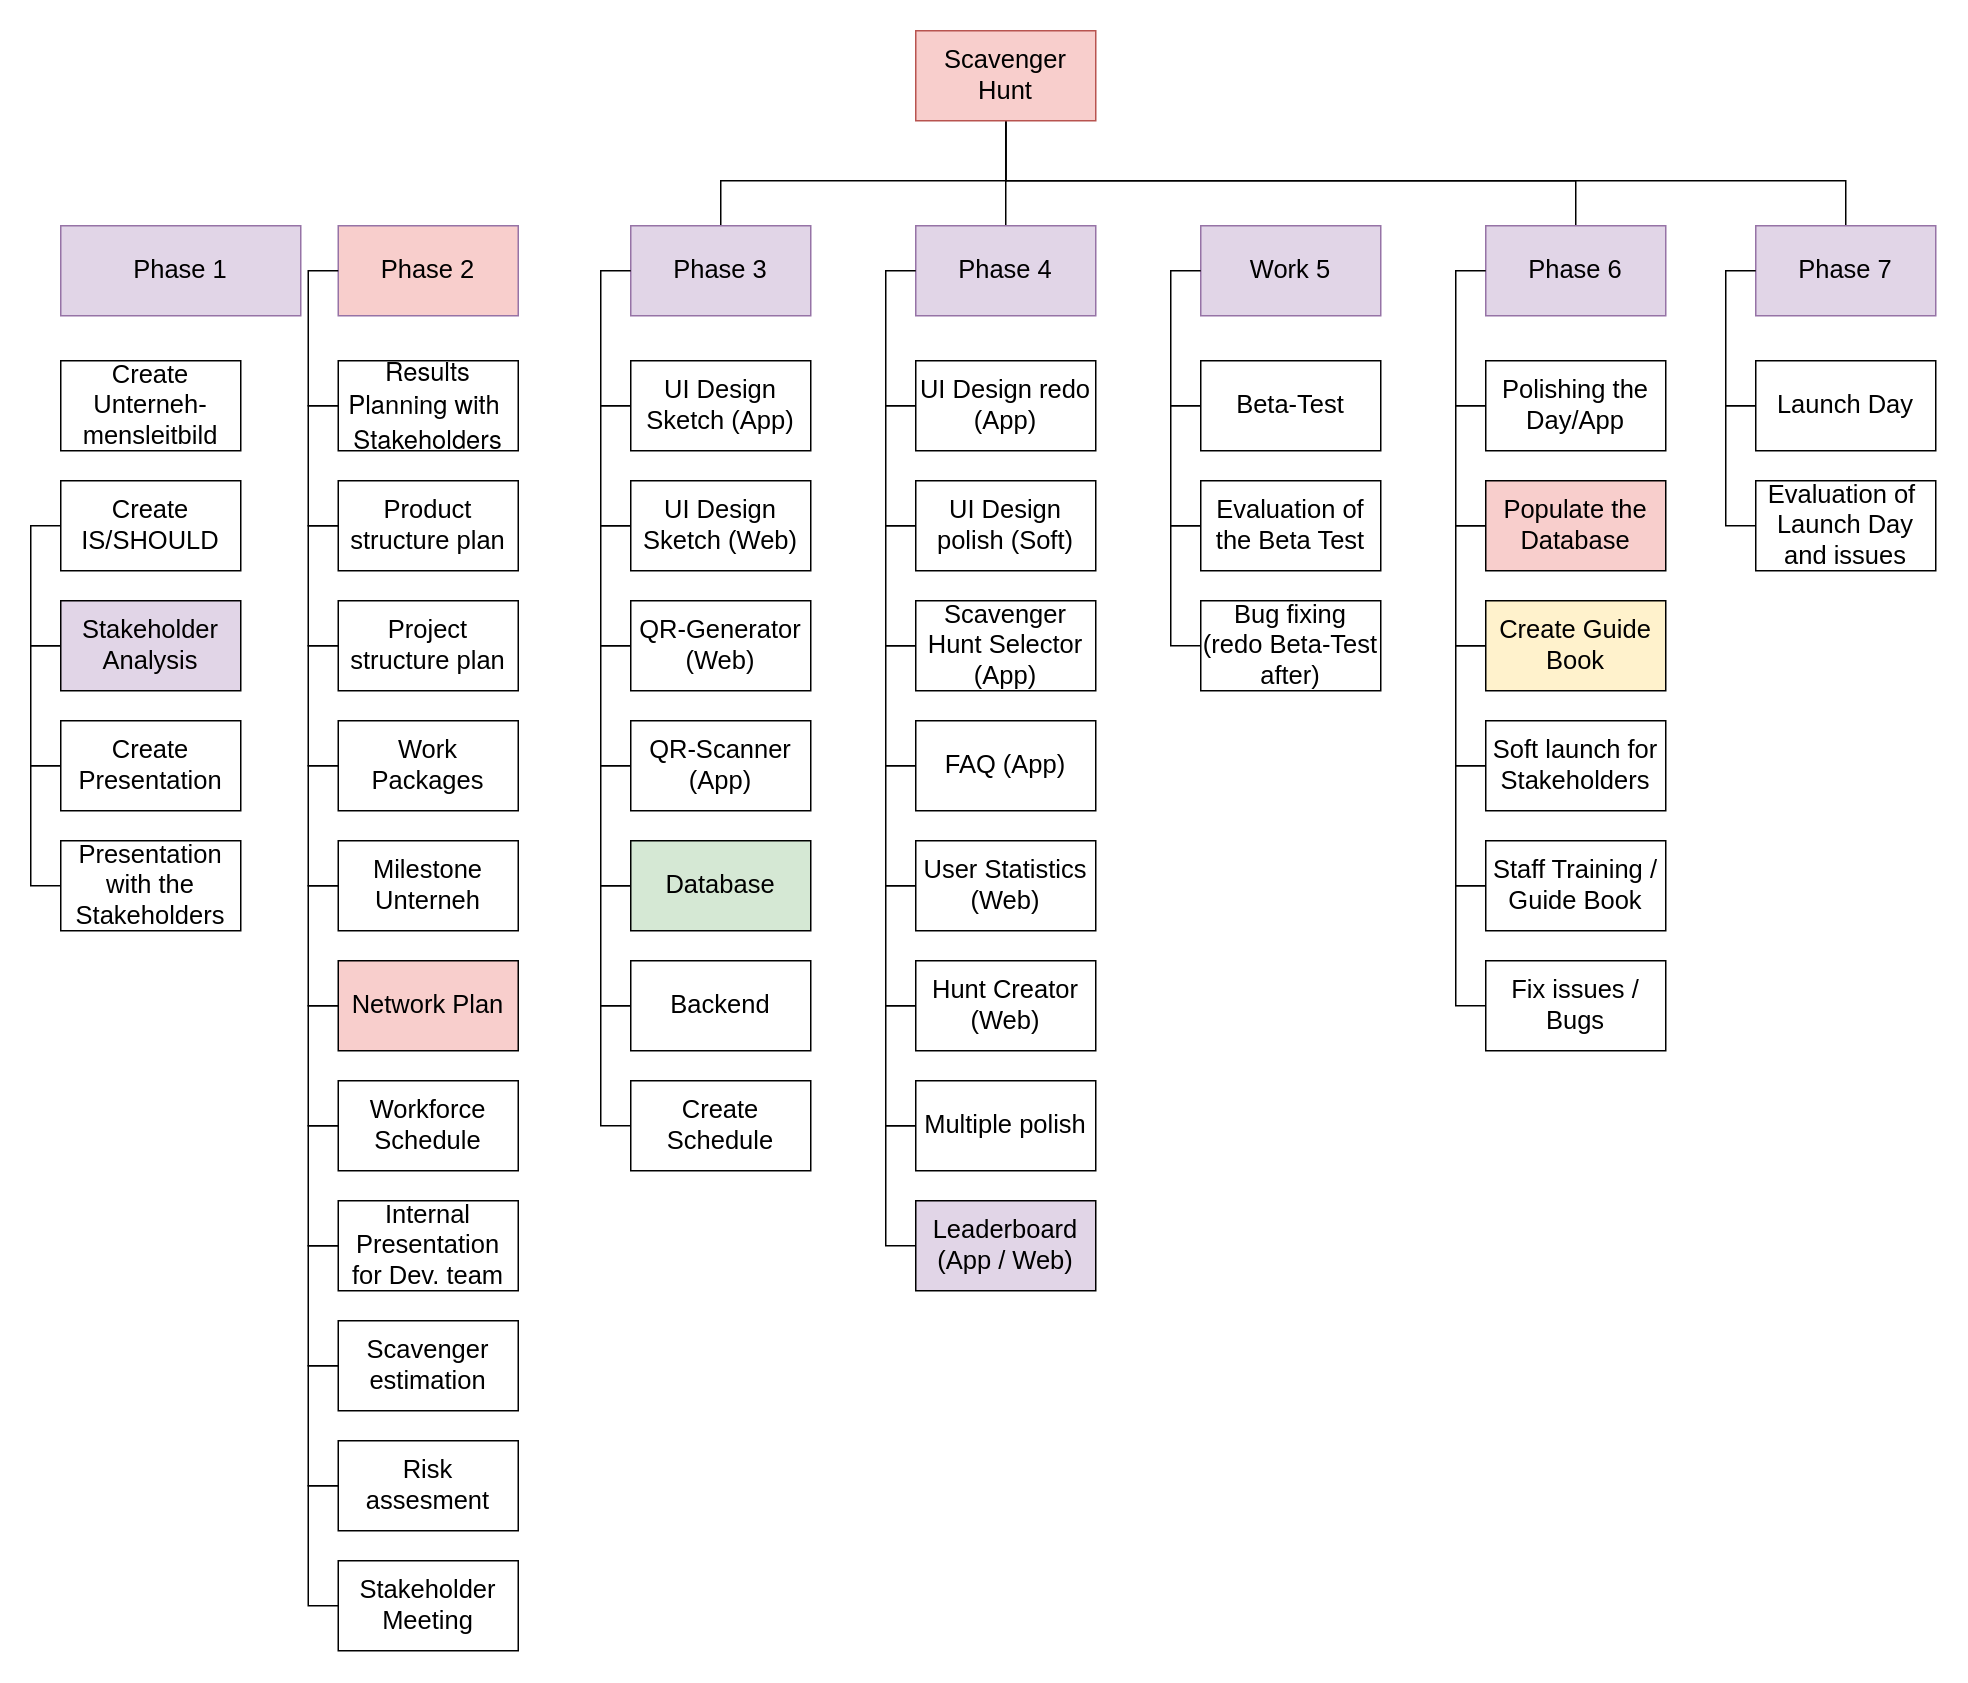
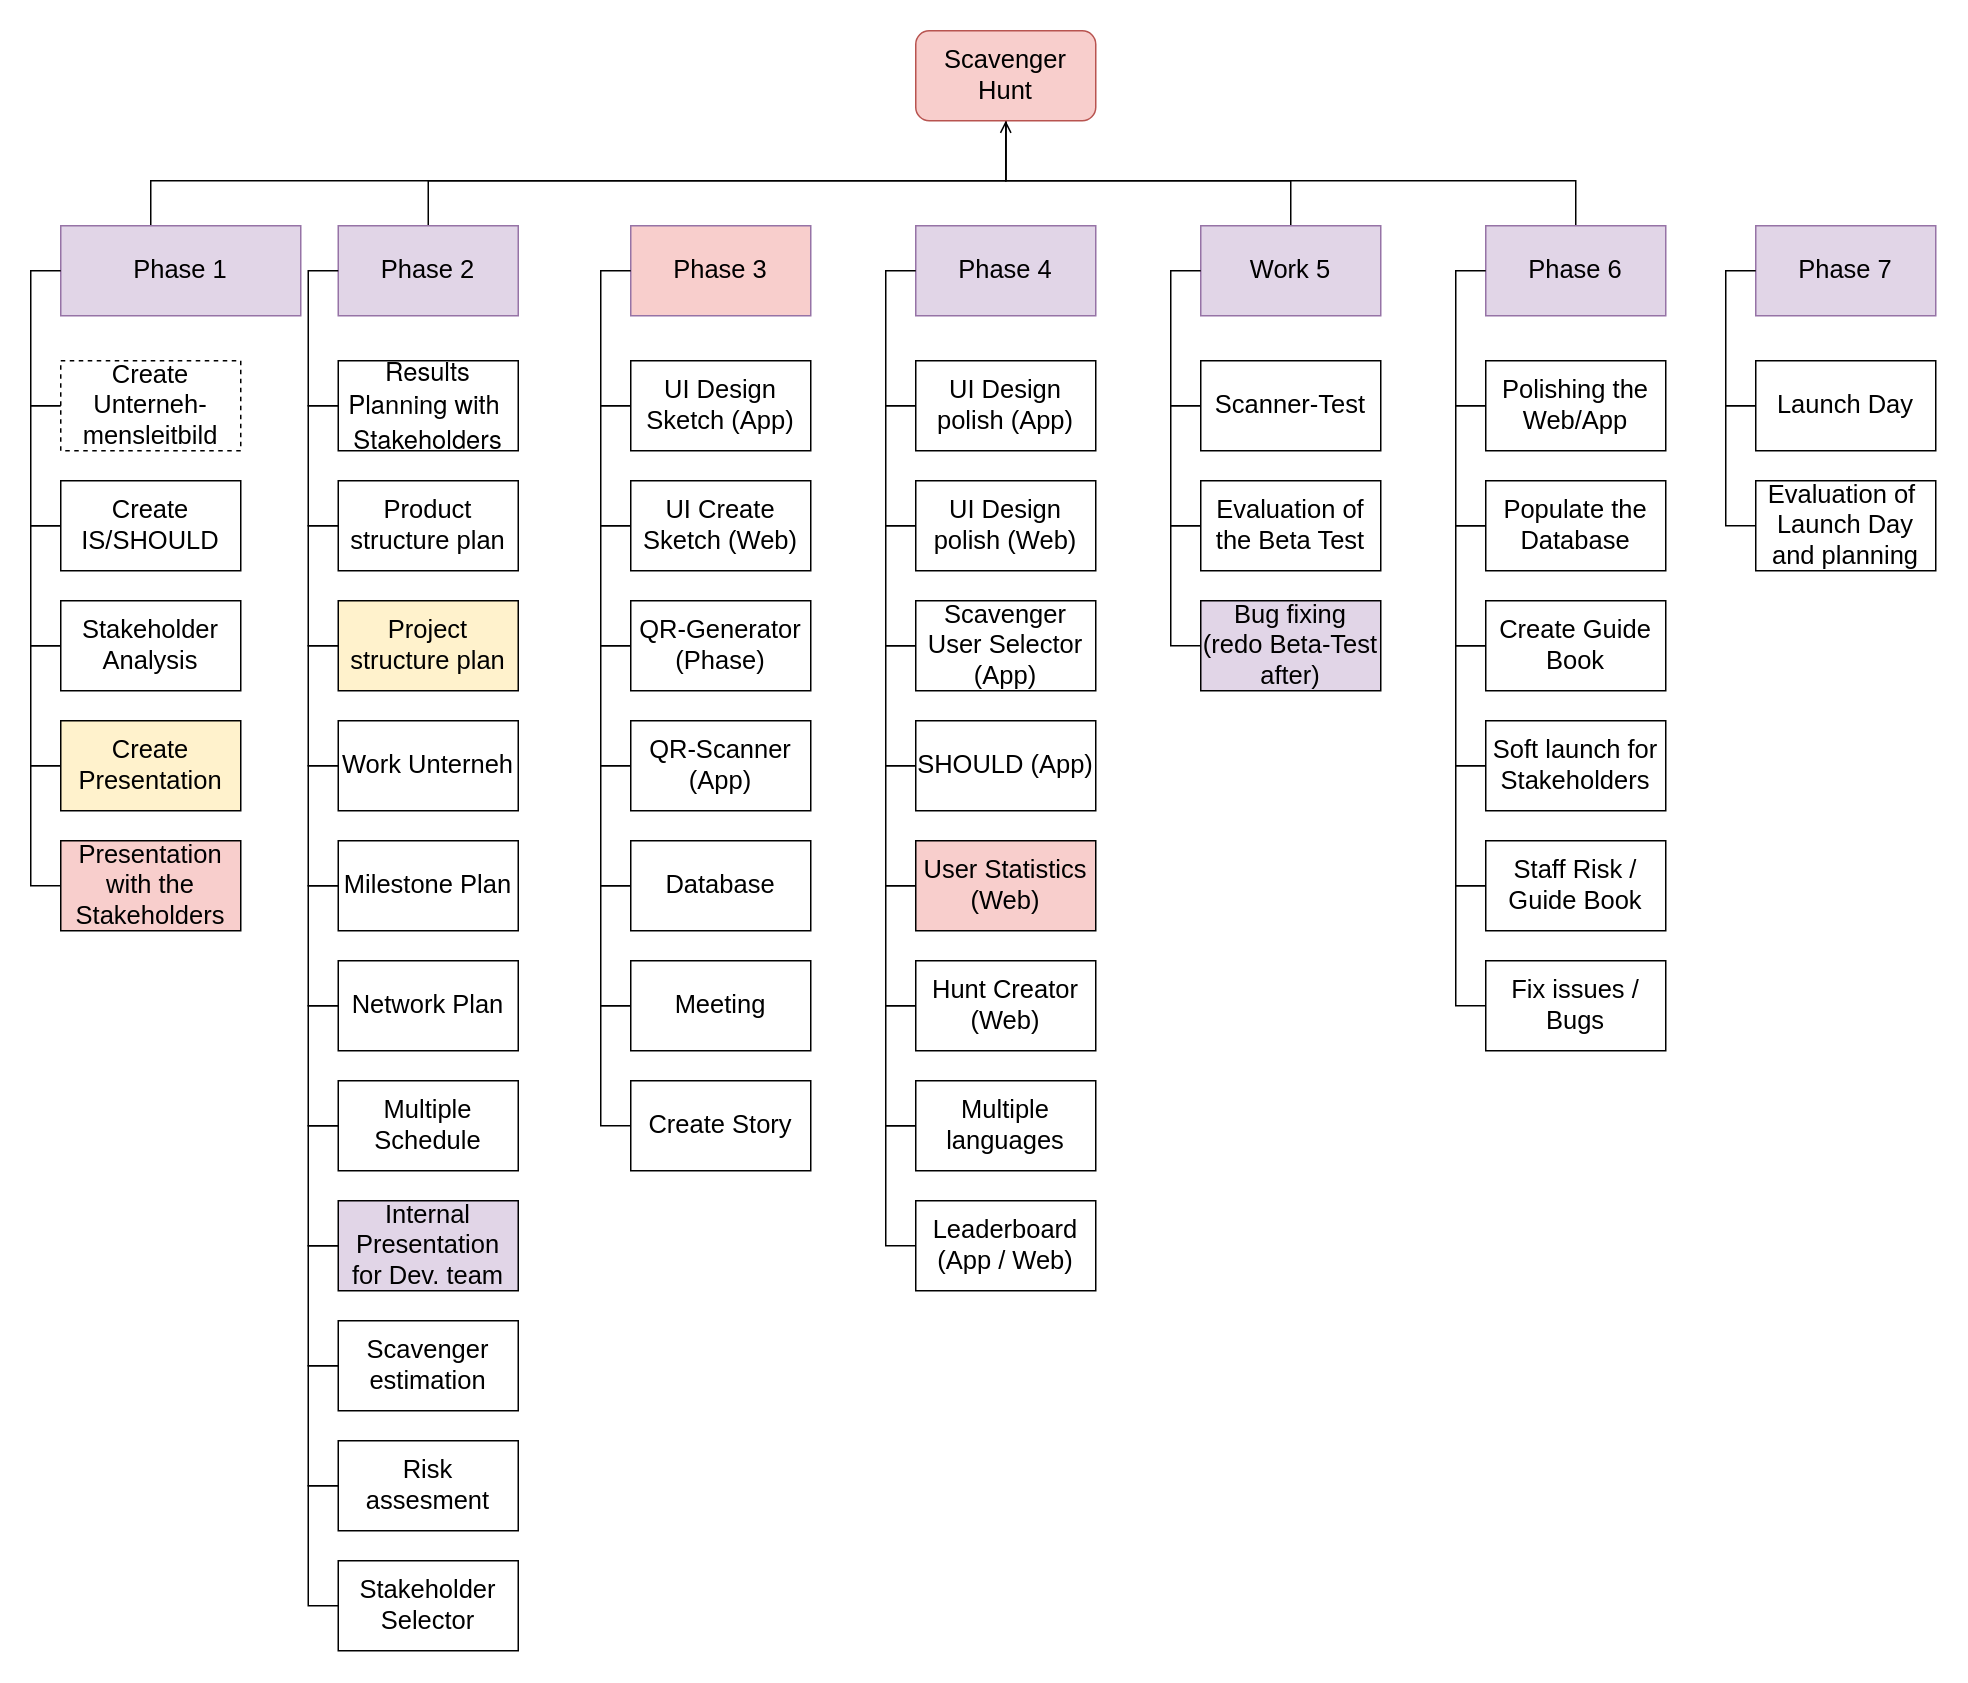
node "Scavenger Hunt": shape rectangle -> rounded rectangle
edge "Scavenger Hunt" -- "Phase 1": added
edge "Scavenger Hunt" -- "Phase 7": removed
edge "Scavenger Hunt" -- "Phase 6": arrowhead none -> open
edge "Scavenger Hunt" -- "Phase 4": removed
edge "Scavenger Hunt" -- "Work 5": added
edge "Scavenger Hunt" -- "Phase 2": added
edge "Scavenger Hunt" -- "Phase 3": removed
node "Phase 2": fillcolor #f8cecc -> #e1d5e7
node "Phase 3": fillcolor #e1d5e7 -> #f8cecc
edge "Phase 1" -- "Create Unterneh-mensleitbild": added
node "Create Unterneh-mensleitbild": style solid -> dashed
node "UI Design redo (App)": label "UI Design redo (App)" -> "UI Design polish (App)"
node "Beta-Test": label "Beta-Test" -> "Scanner-Test"
node "Polishing the Day/App": label "Polishing the Day/App" -> "Polishing the Web/App"
edge "Create Unterneh-mensleitbild" -- "Create IS/SHOULD": added
node "UI Design Sketch (Web)": label "UI Design Sketch (Web)" -> "UI Create Sketch (Web)"
node "UI Design polish (Soft)": label "UI Design polish (Soft)" -> "UI Design polish (Web)"
node "Populate the Database": fillcolor #f8cecc -> #ffffff
node "Evaluation of Launch Day and issues": label "Evaluation of Launch Day and issues" -> "Evaluation of Launch Day and planning"
node "Stakeholder Analysis": fillcolor #e1d5e7 -> #ffffff
node "Project structure plan": fillcolor #ffffff -> #fff2cc
node "QR-Generator (Web)": label "QR-Generator (Web)" -> "QR-Generator (Phase)"
node "Scavenger Hunt Selector (App)": label "Scavenger Hunt Selector (App)" -> "Scavenger User Selector (App)"
node "Bug fixing (redo Beta-Test after)": fillcolor #ffffff -> #e1d5e7
node "Create Guide Book": fillcolor #fff2cc -> #ffffff
node "Create Presentation": fillcolor #ffffff -> #fff2cc
node "Work Packages": label "Work Packages" -> "Work Unterneh"
node "FAQ (App)": label "FAQ (App)" -> "SHOULD (App)"
node "Presentation with the Stakeholders": fillcolor #ffffff -> #f8cecc
node "Milestone Unterneh": label "Milestone Unterneh" -> "Milestone Plan"
node "Database": fillcolor #d5e8d4 -> #ffffff
node "User Statistics (Web)": fillcolor #ffffff -> #f8cecc
node "Staff Training / Guide Book": label "Staff Training / Guide Book" -> "Staff Risk / Guide Book"
node "Network Plan": fillcolor #f8cecc -> #ffffff
node "Backend": label "Backend" -> "Meeting"
node "Workforce Schedule": label "Workforce Schedule" -> "Multiple Schedule"
node "Create Schedule": label "Create Schedule" -> "Create Story"
node "Multiple polish": label "Multiple polish" -> "Multiple languages"
node "Internal Presentation for Dev. team": fillcolor #ffffff -> #e1d5e7
node "Leaderboard (App / Web)": fillcolor #e1d5e7 -> #ffffff
node "Stakeholder Meeting": label "Stakeholder Meeting" -> "Stakeholder Selector"
